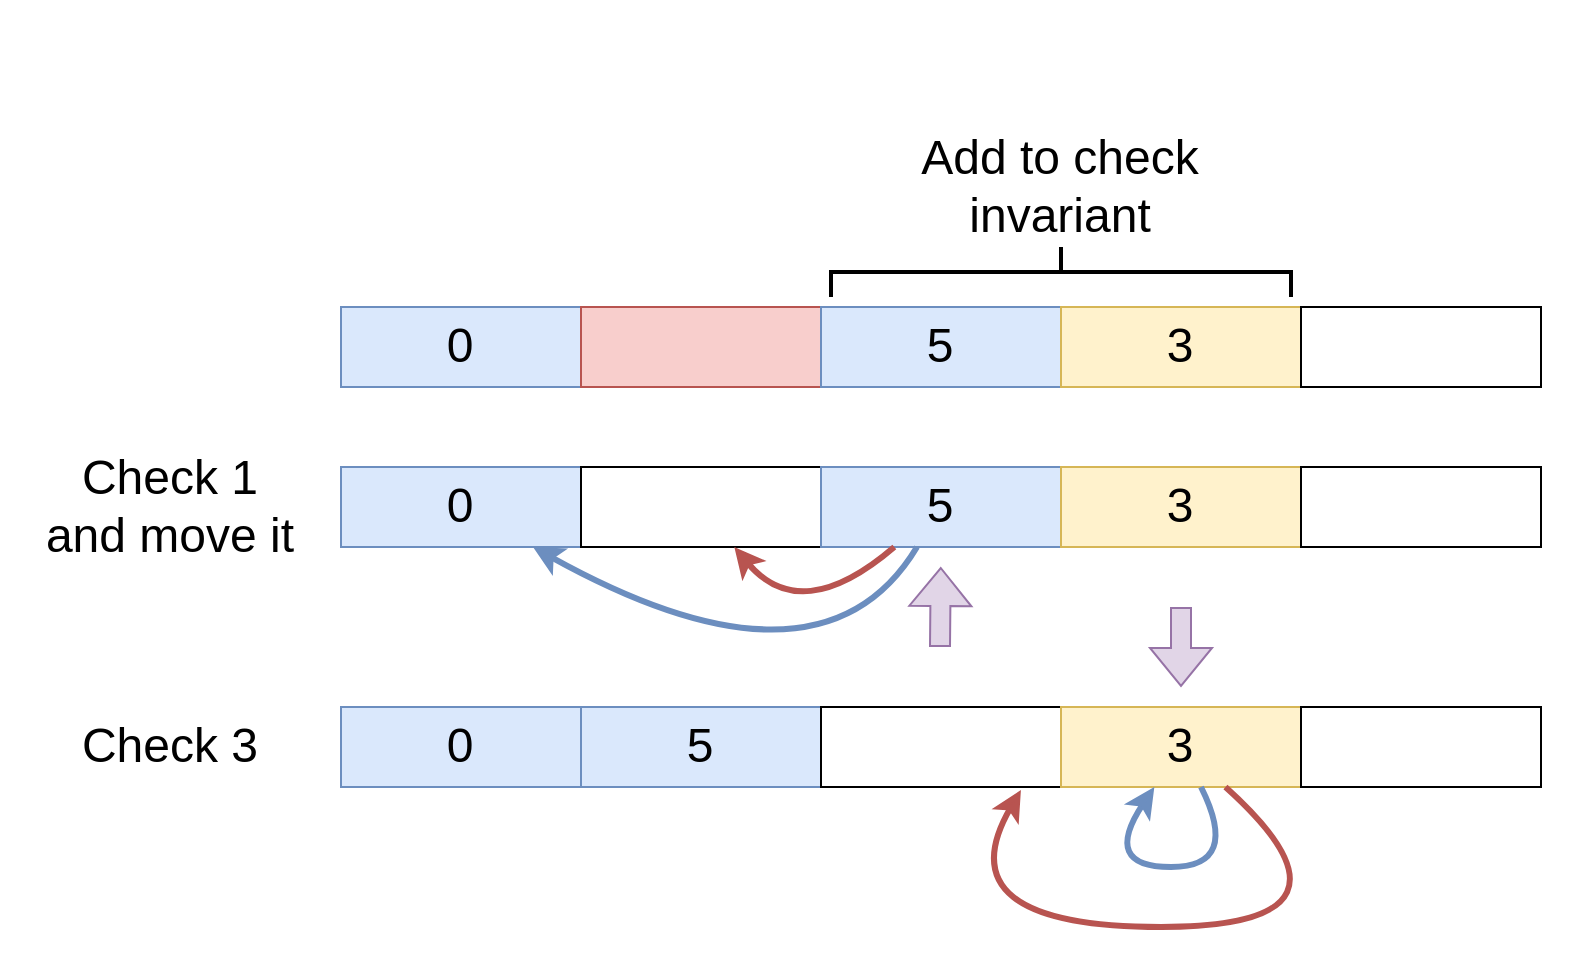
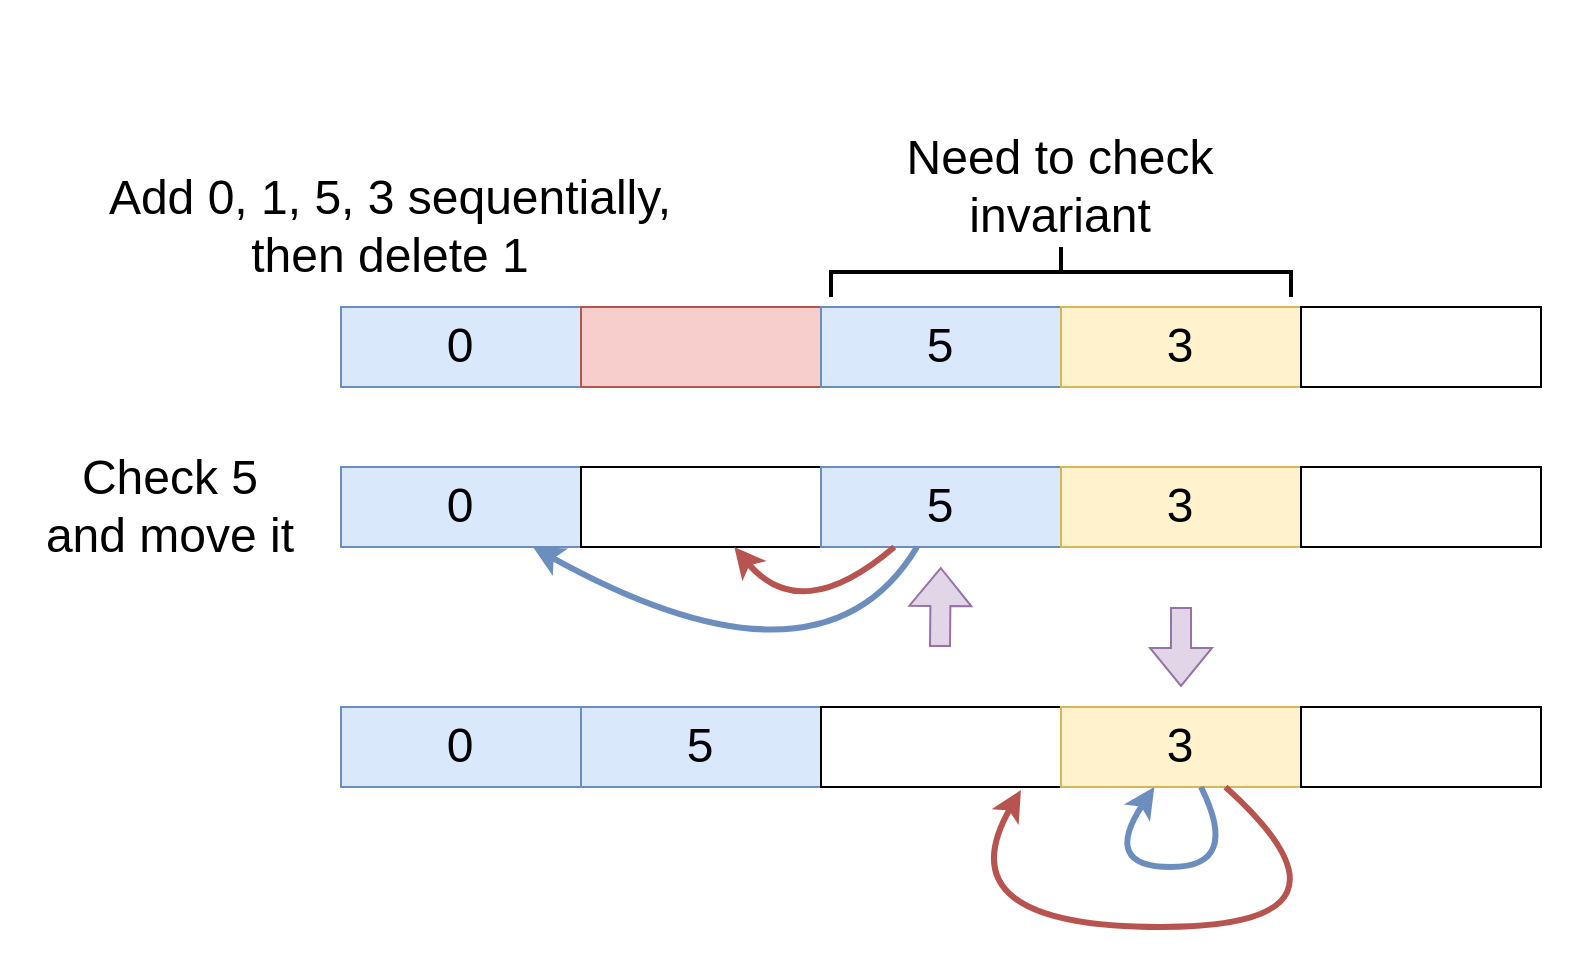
node "Add to check invariant": label "Add to check invariant" -> "Need to check invariant"
node "Add 0, 1, 5, 3 sequentially, then delete 1": added
node "Check 1 and move it": label "Check 1 and move it" -> "Check 5 and move it"
node "Check 3": removed
